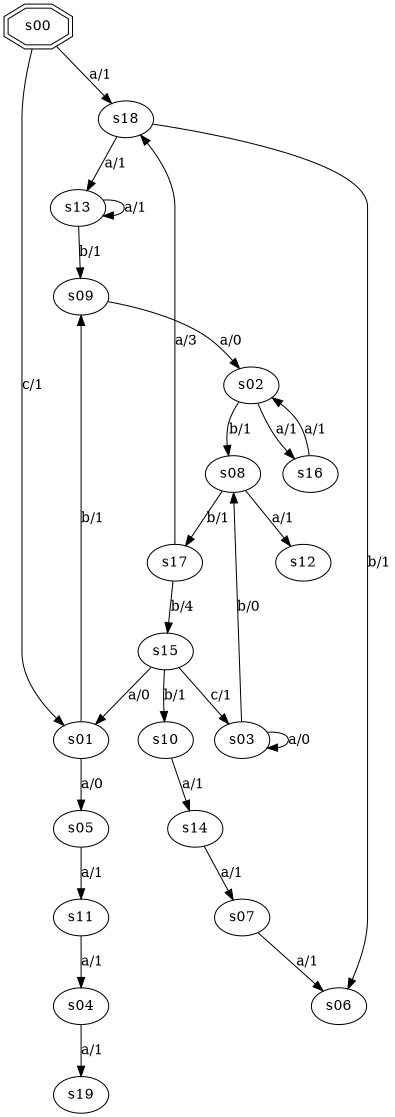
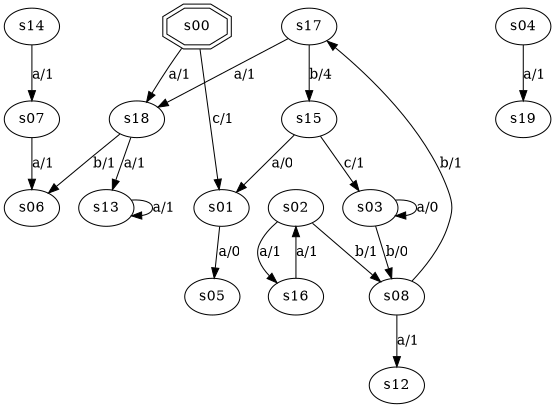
node "s09": removed
edge "s17" -> "s18": label "a/3" -> "a/1"
node "s10": removed
node "s11": removed
